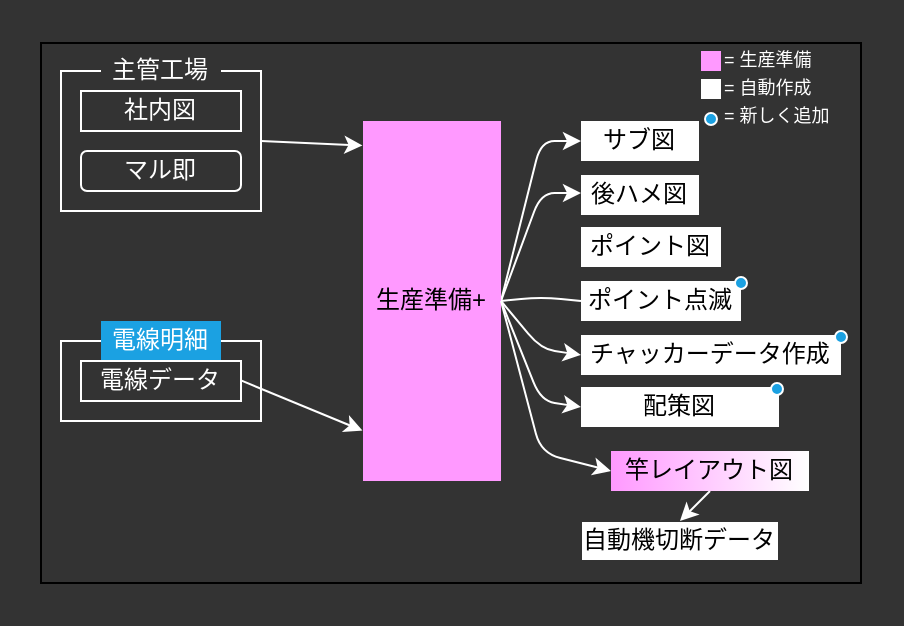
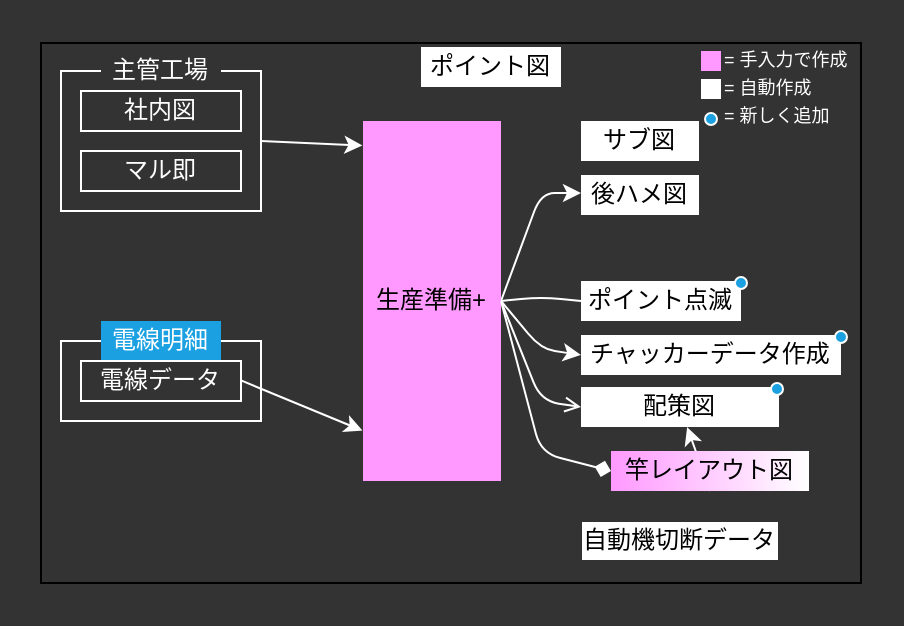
node "= 生産準備": label "= 生産準備" -> "= 手入力で作成"
node "マル即": shape rounded rectangle -> rectangle
edge "生産準備+" -> "サブ図": removed
node "ポイント図": moved (651, 247) -> (491, 67)
edge "生産準備+" -> "配策図": arrowhead classic -> open
edge "生産準備+" -> "竿レイアウト図": arrowhead classic -> diamond
edge "竿レイアウト図" -> "自動機切断データ": now "竿レイアウト図" -> "配策図"
